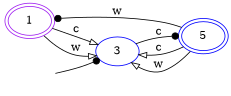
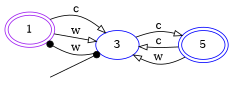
edge "5" -> "1": now "3" -> "1"
edge "3" -> "5": arrowhead dot -> onormal
